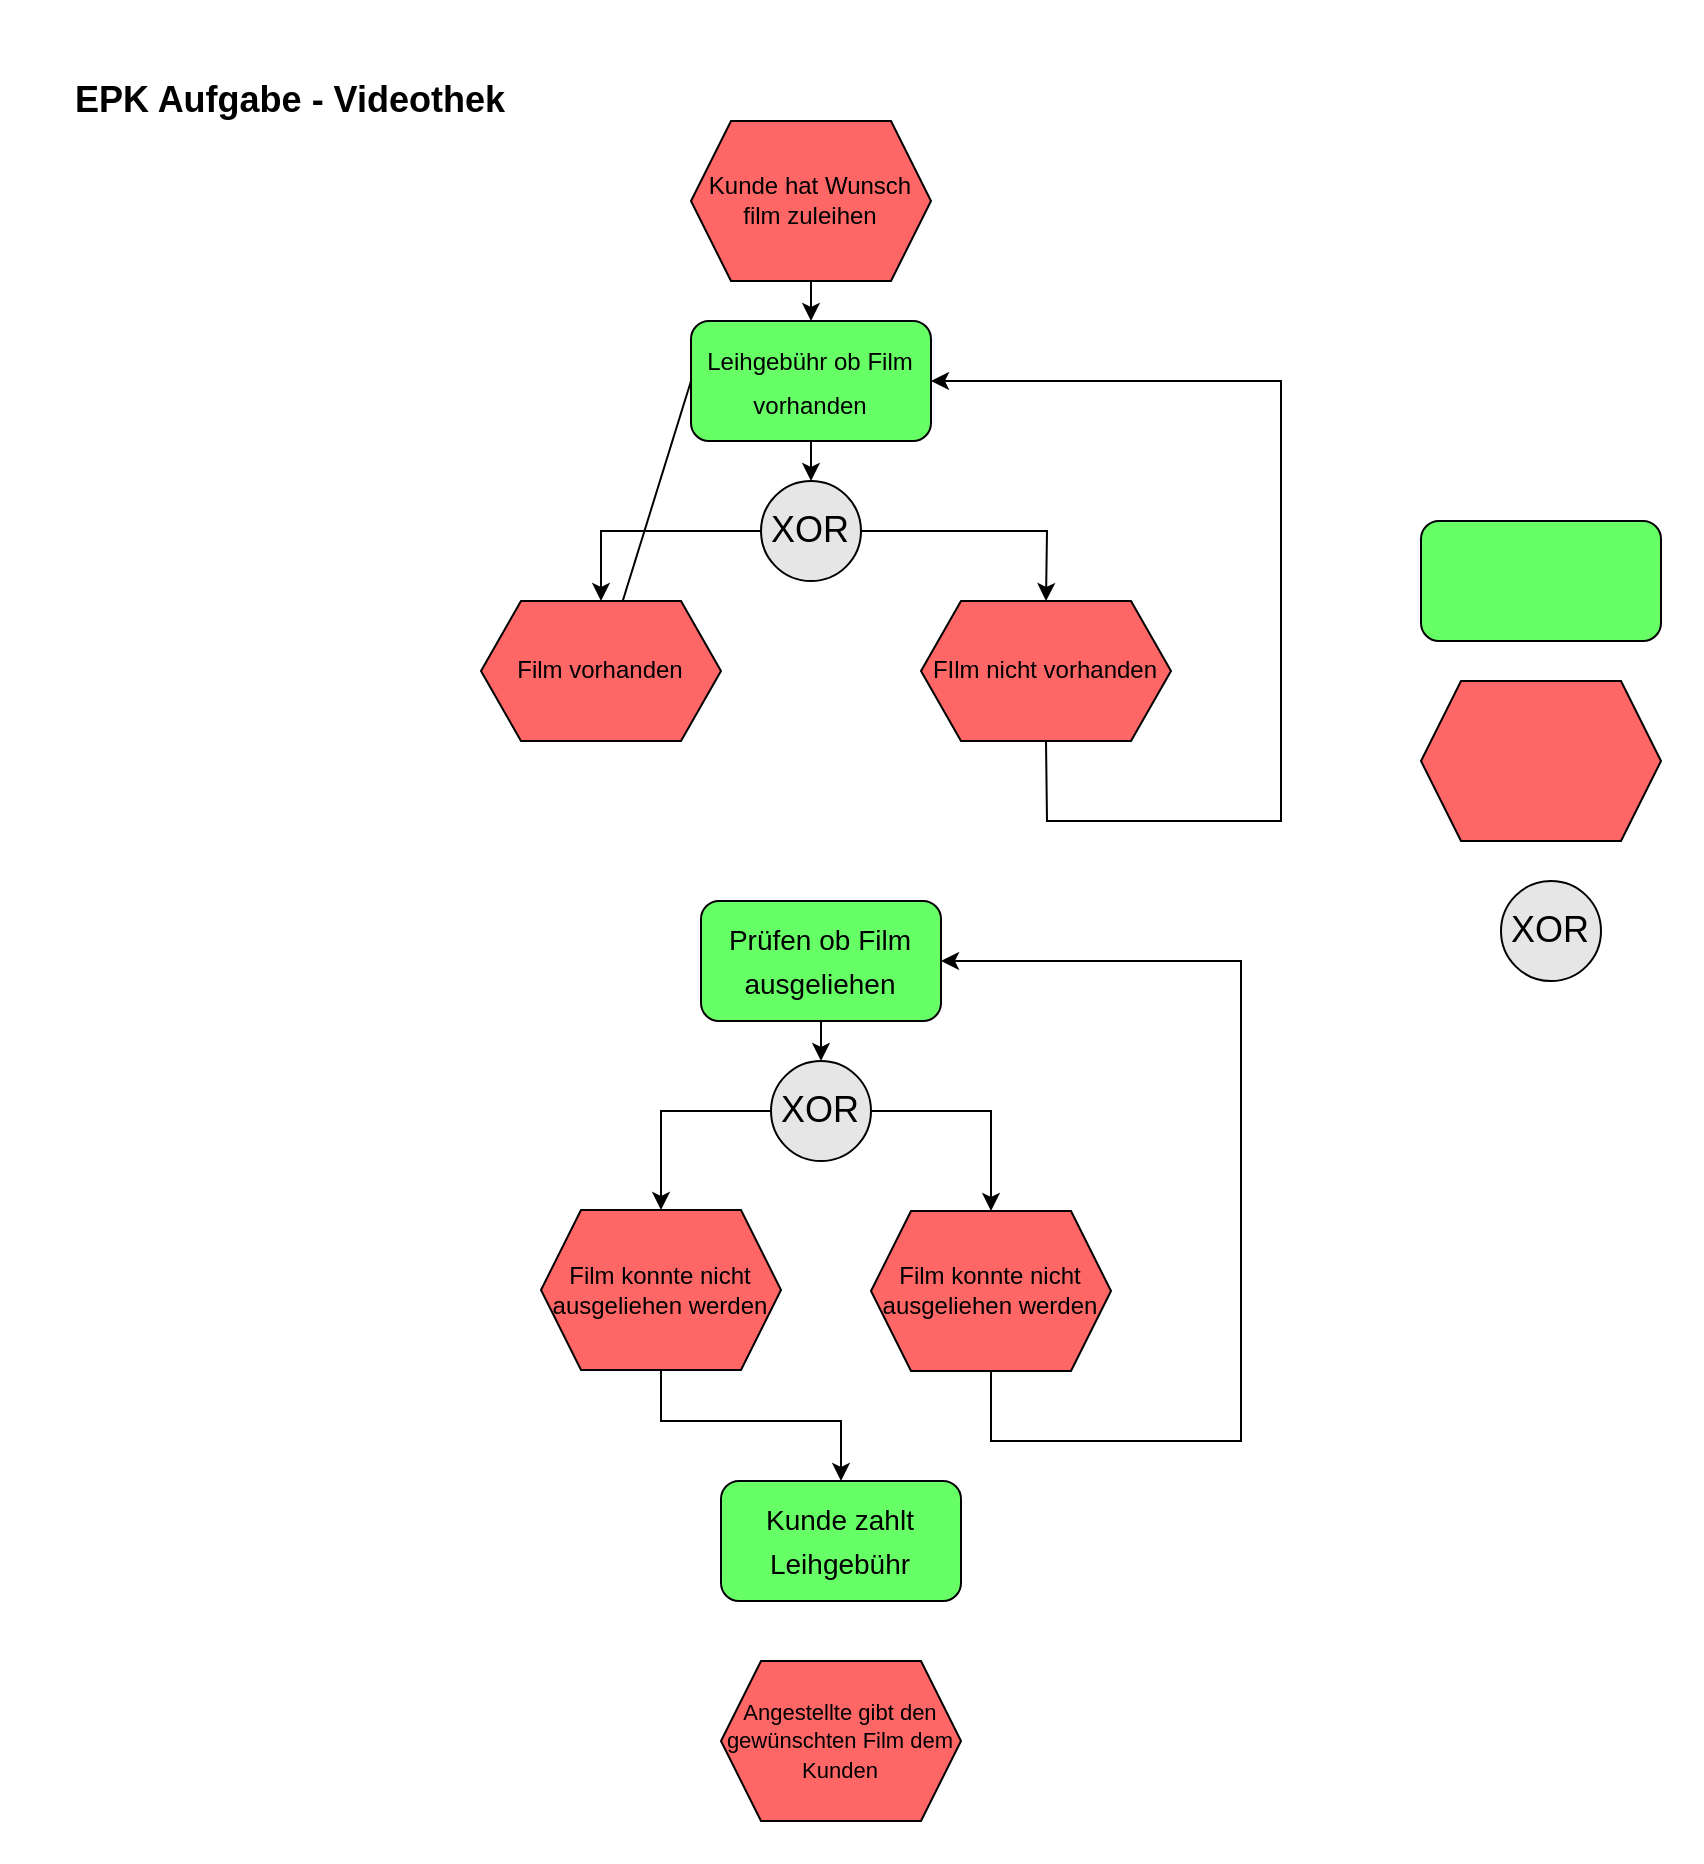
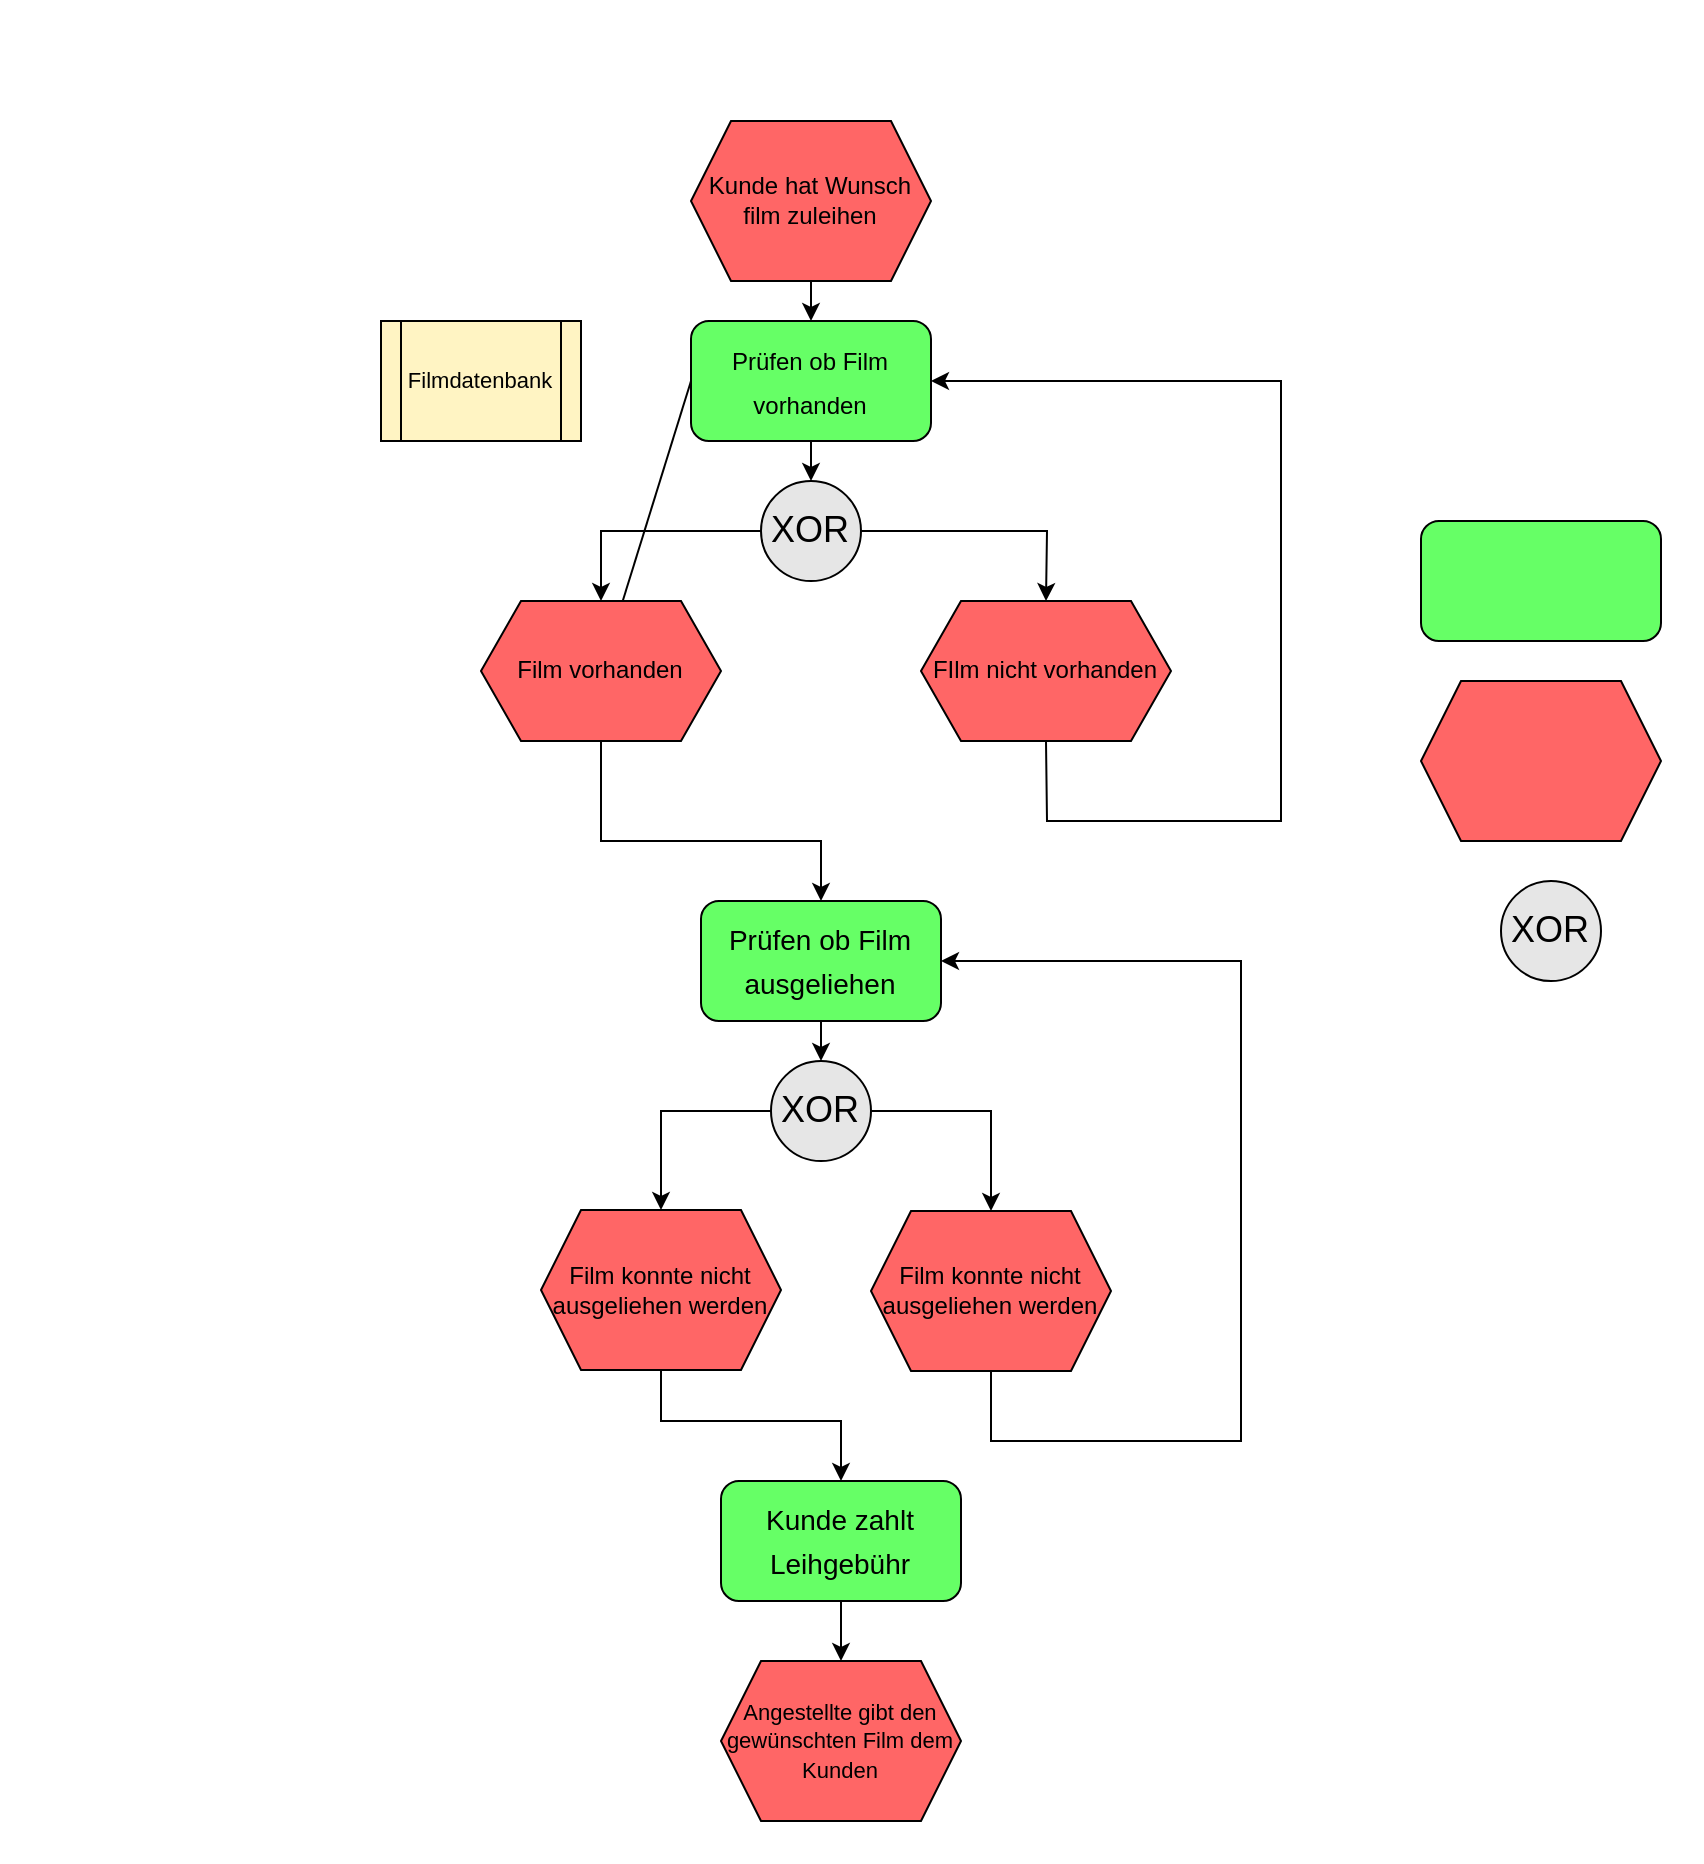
node "EPK Aufgabe - Videothek": removed
node "Filmdatenbank": added
node "Leihgebühr ob Film vorhanden": label "Leihgebühr ob Film vorhanden" -> "Prüfen ob Film vorhanden"
edge "Film vorhanden" -> "Prüfen ob Film ausgeliehen": added
edge "Kunde zahlt Leihgebühr" -> "Angestellte gibt den gewünschten Film dem Kunden": added
